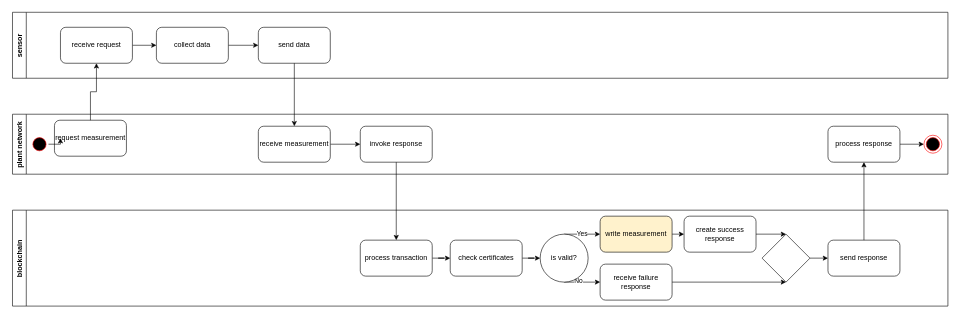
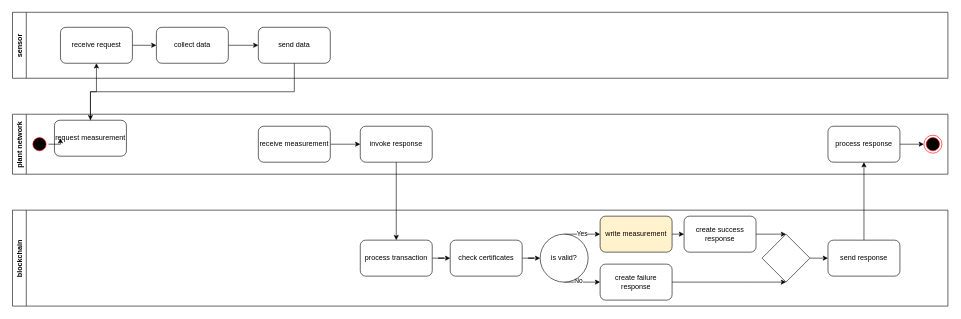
edge "send data" -> "receive measurement": now "send data" -> "request measurement"
node "receive failure response": label "receive failure response" -> "create failure response"
